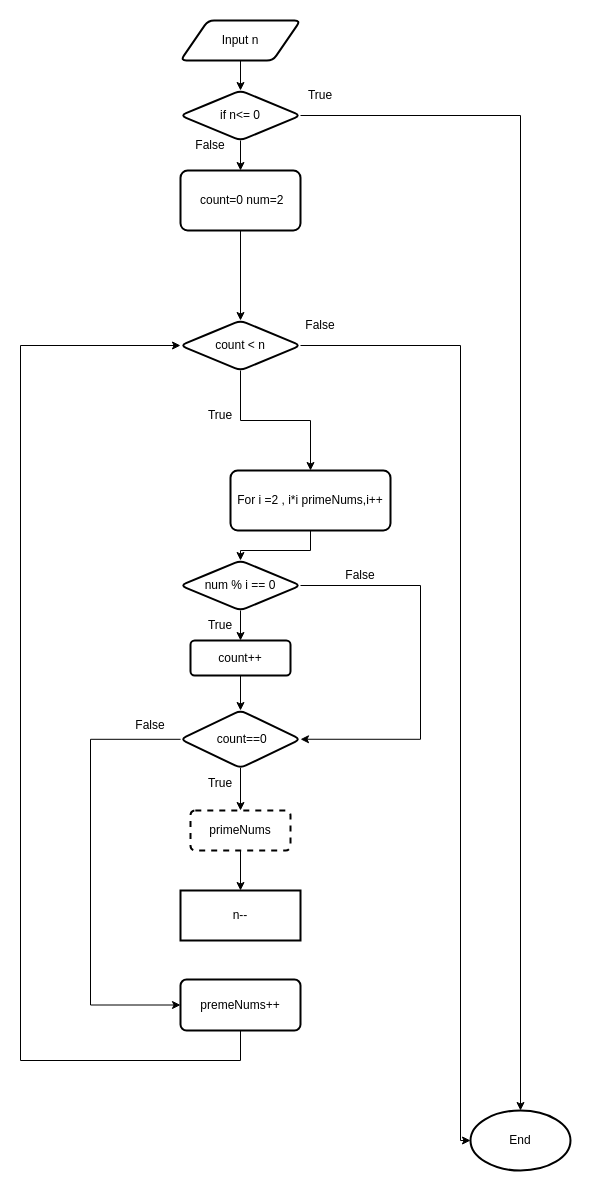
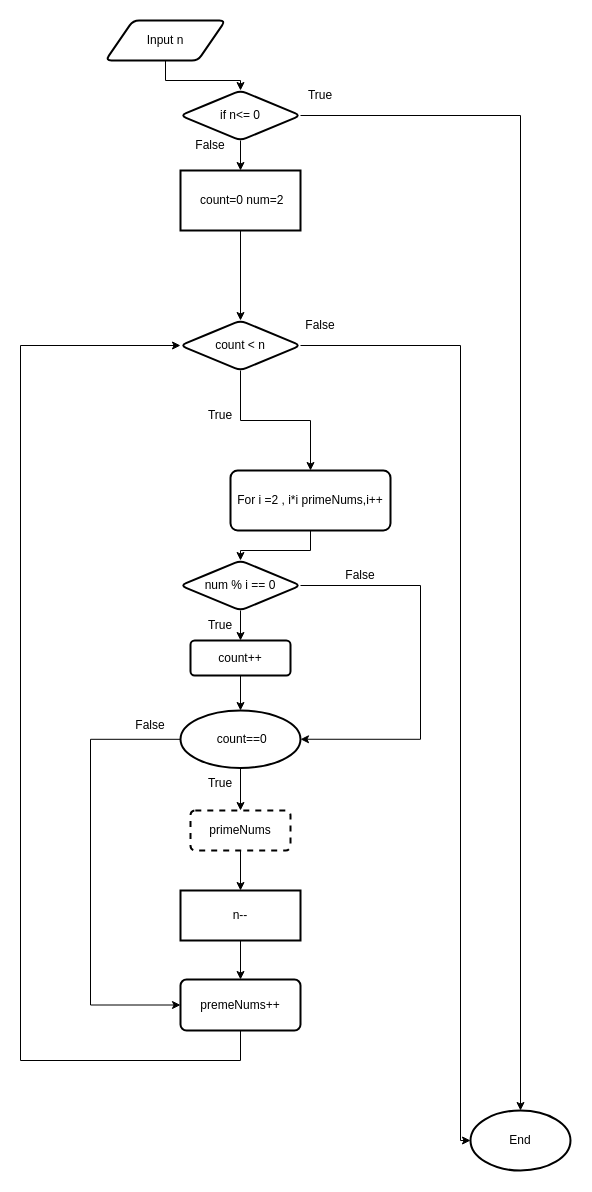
node "Input n": moved (241, 41) -> (166, 41)
node "count=0 num=2": shape rounded rectangle -> rectangle
node "count==0": shape diamond -> ellipse
edge "n--" -> "premeNums++": added
